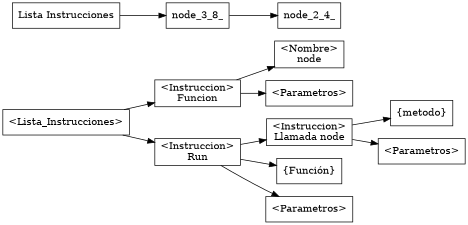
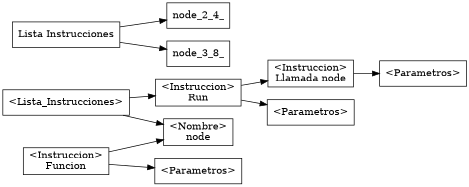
edge "node_3_8_" -> "node_2_4_": now "Lista Instrucciones" -> "node_2_4_"
edge "<Lista_Instrucciones>" -> "<Instruccion> Funcion": now "<Lista_Instrucciones>" -> "<Nombre> node"
node "{metodo}": removed
node "{Función}": removed
